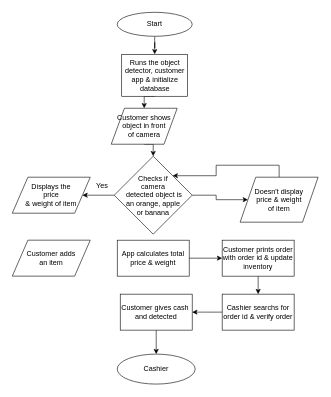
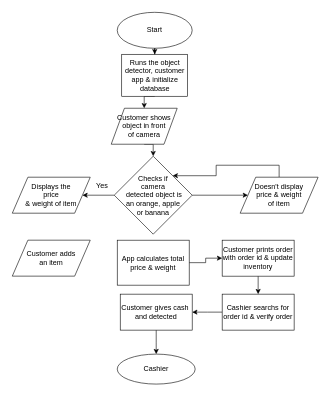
node "Start": size 75x24 -> 75x36
node "Doesn't display price & weight of item": size 78x45 -> 78x36
node "App calculates total price & weight": size 72x36 -> 72x45
